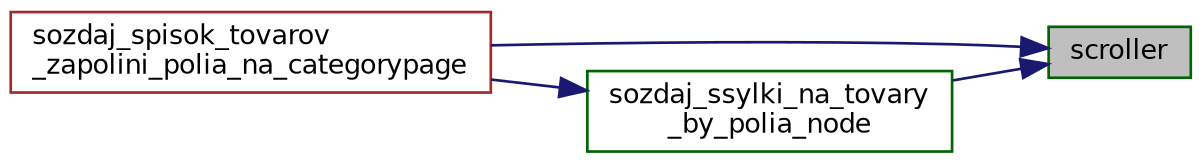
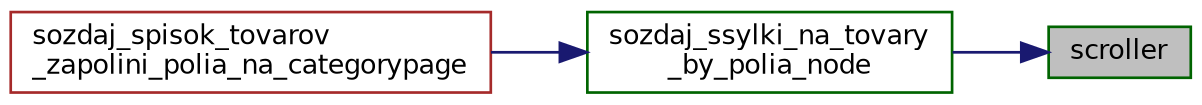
edge "sozdaj_spisok_tovarov _zapolini_polia_na_categorypage" -> "scroller": removed
